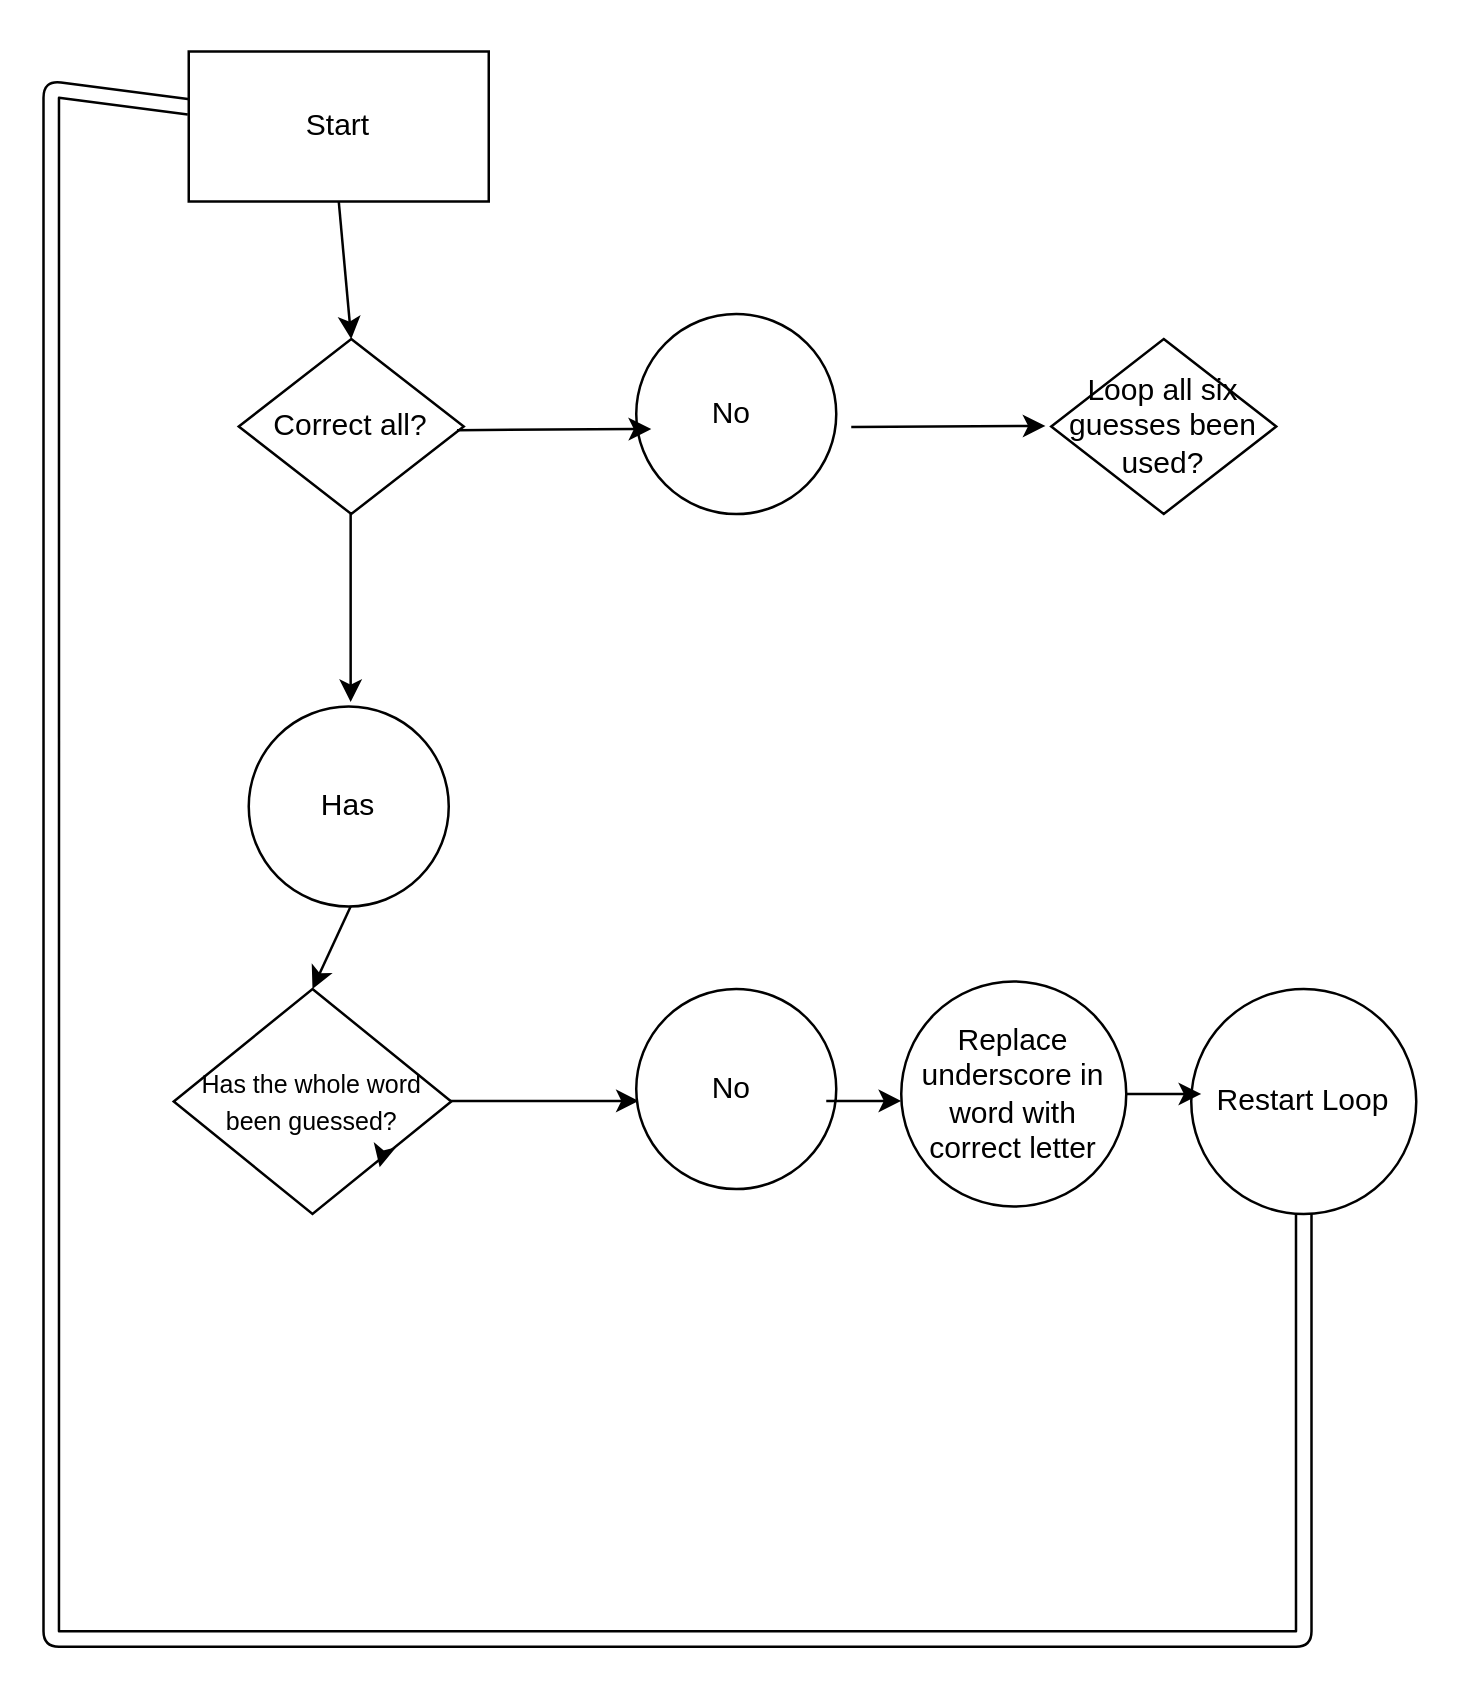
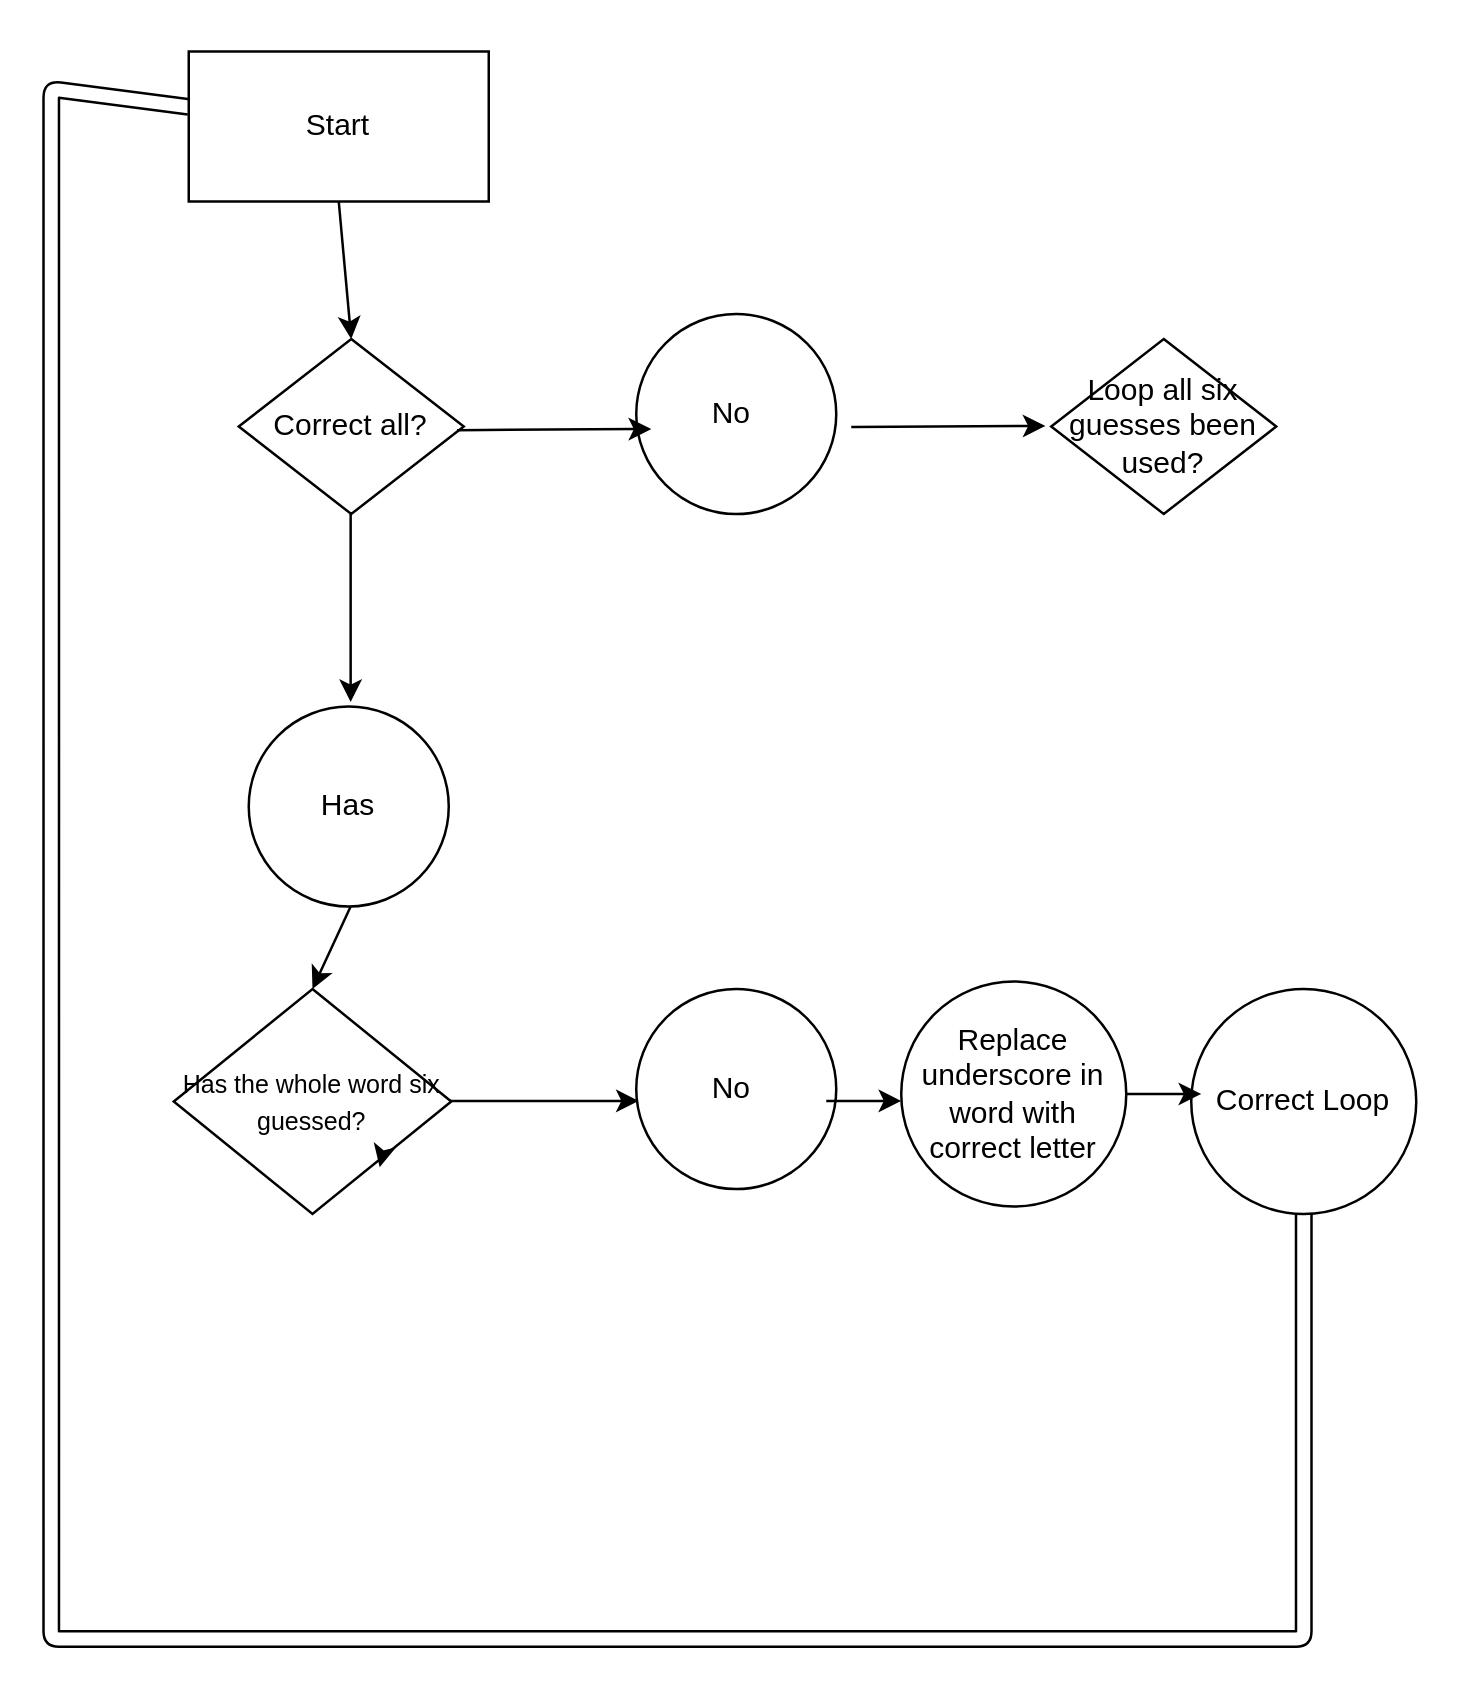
node "Has the whole word been guessed?": label "Has the whole word been guessed?" -> "Has the whole word six guessed?"
node "Restart Loop": label "Restart Loop" -> "Correct Loop"
